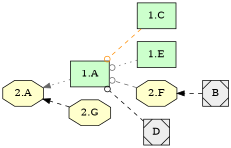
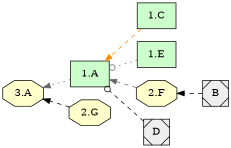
edge "1.C" -> "1.A": arrowhead odot -> normal
edge "2.F" -> "1.A": arrowhead odot -> normal
node "2.A": label "2.A" -> "3.A"
